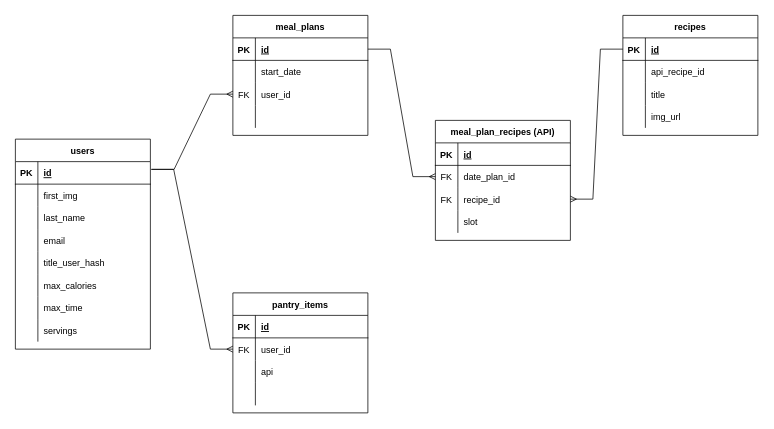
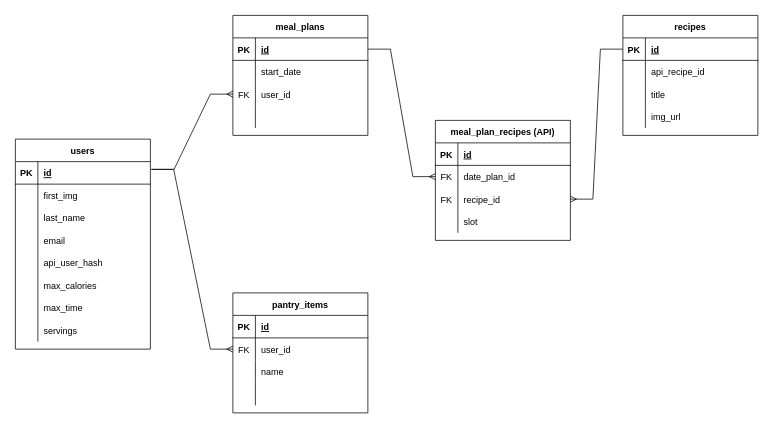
node "title_user_hash": label "title_user_hash" -> "api_user_hash"
node "api": label "api" -> "name"
